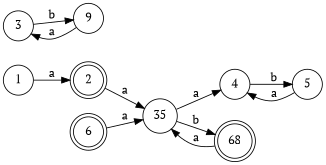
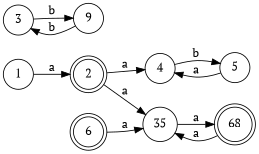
edge "9" -> "3": label "a" -> "b"
edge "35" -> "4": now "2" -> "4"
edge "35" -> "68": label "b" -> "a"
